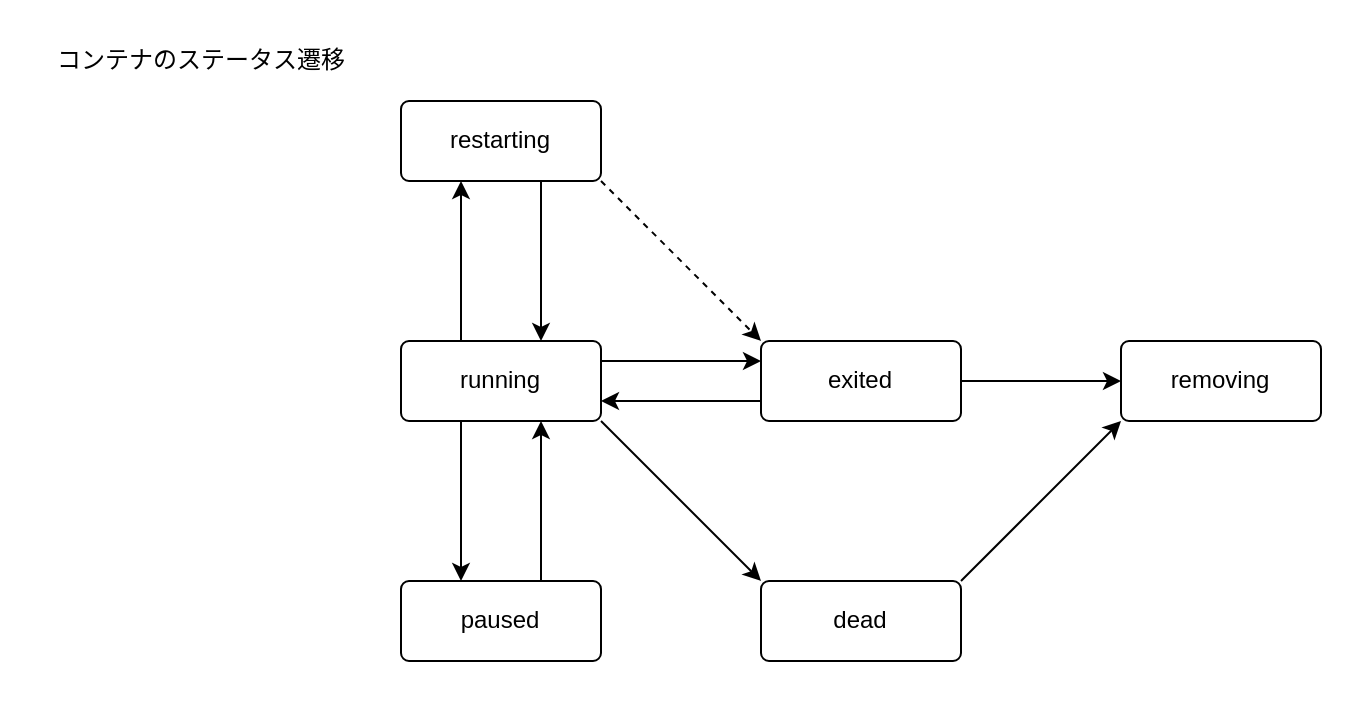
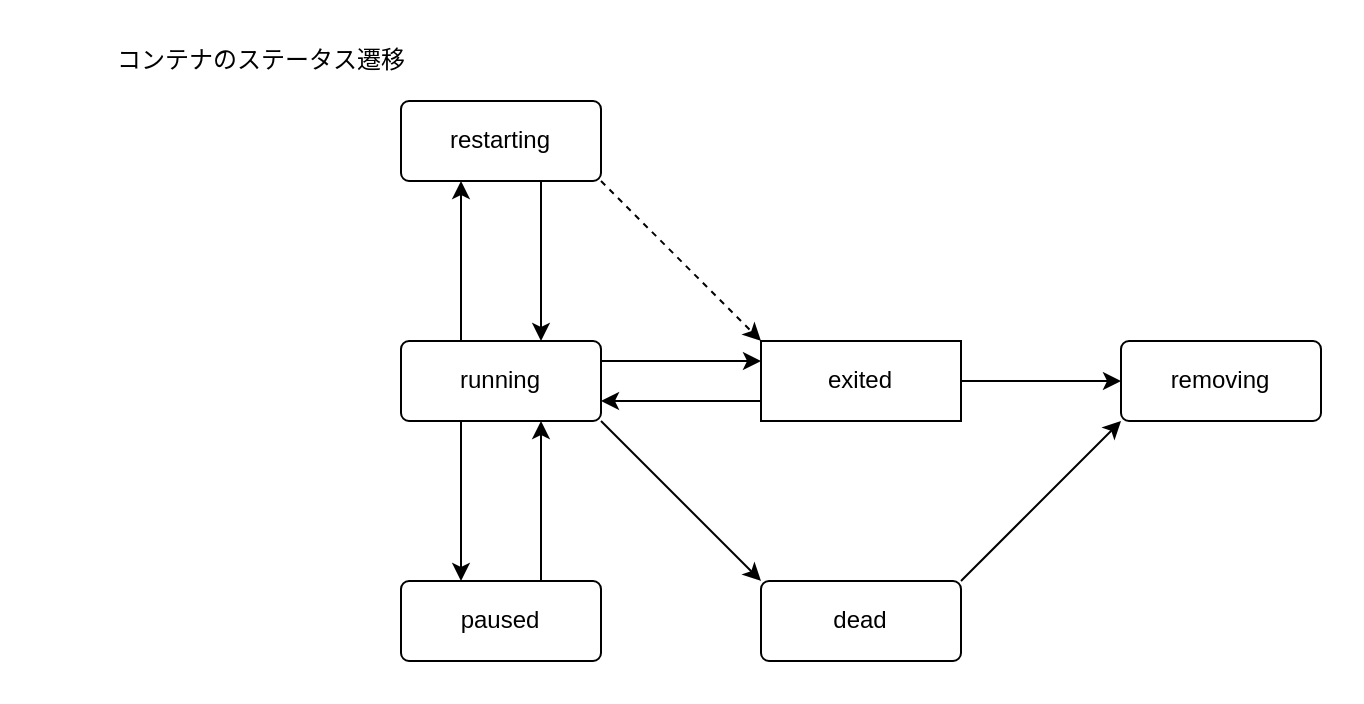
node "コンテナのステータス遷移": moved (201, 61) -> (261, 61)
node "exited": shape rounded rectangle -> rectangle
